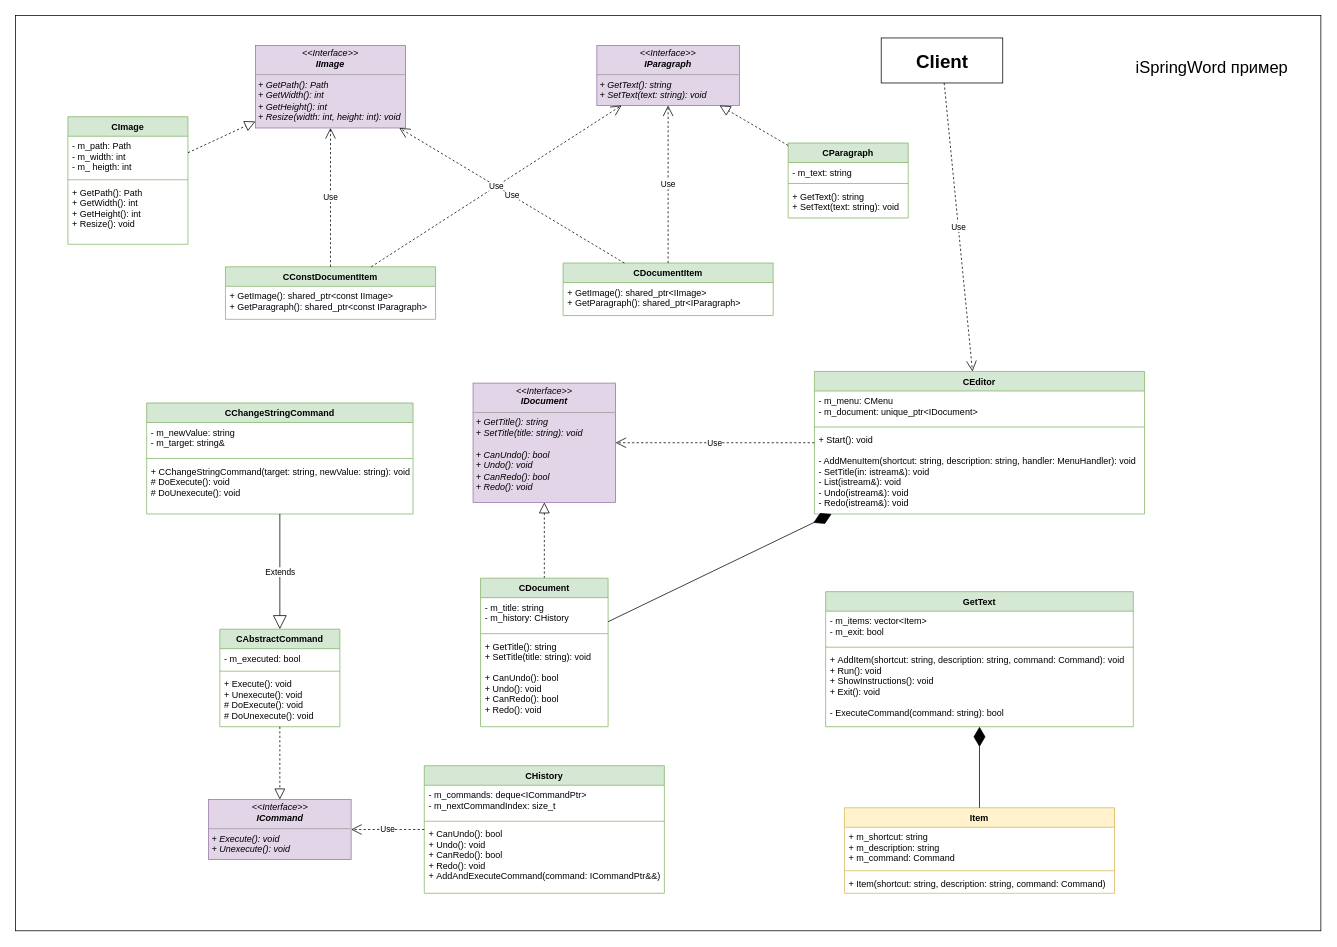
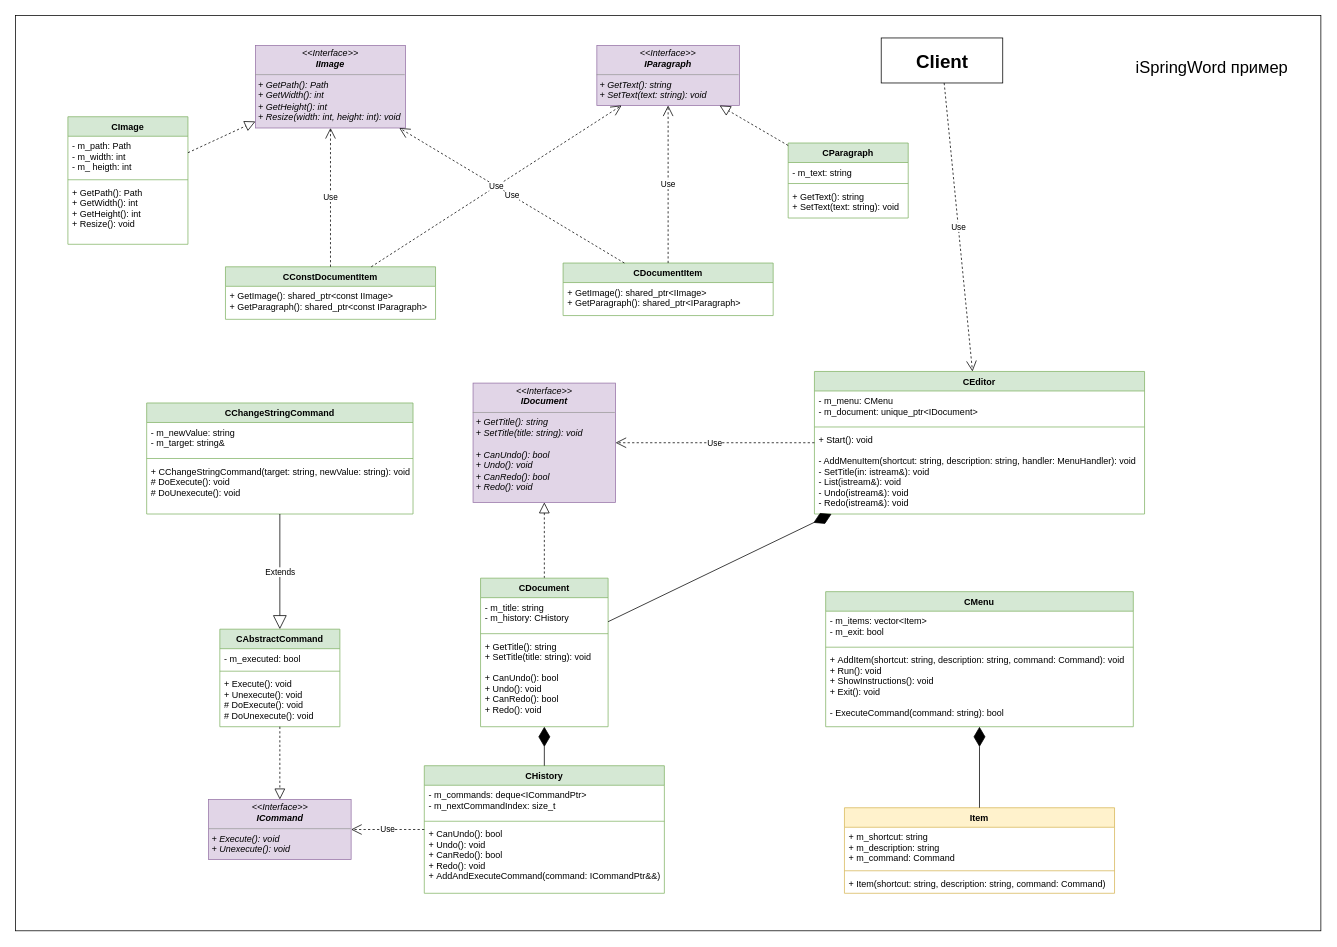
node "GetText": label "GetText" -> "CMenu"
edge "CHistory" -> "CDocument": added
